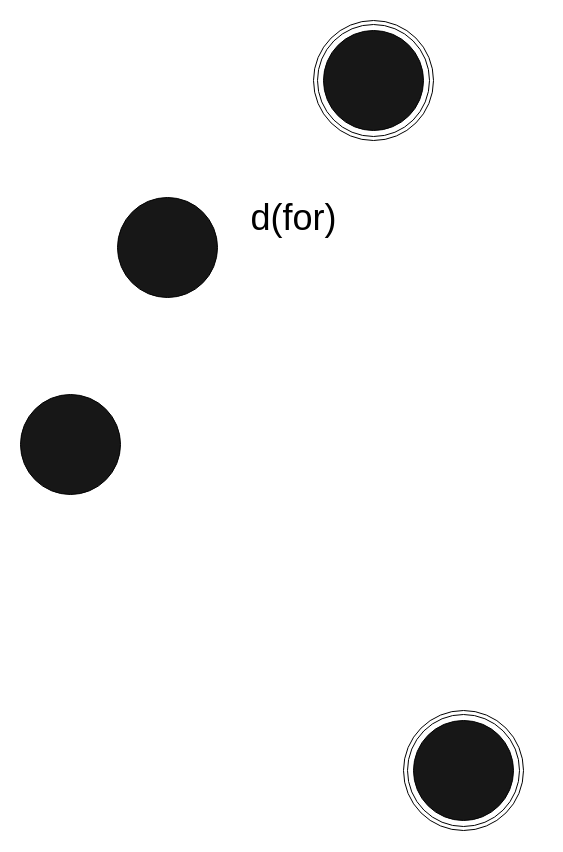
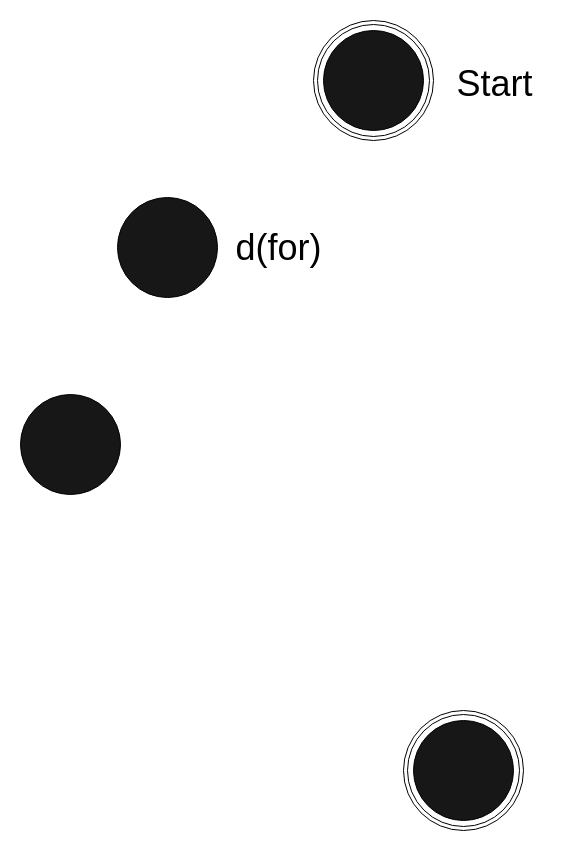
node "Start": added
node "d(for)": moved (294, 218) -> (279, 248)
